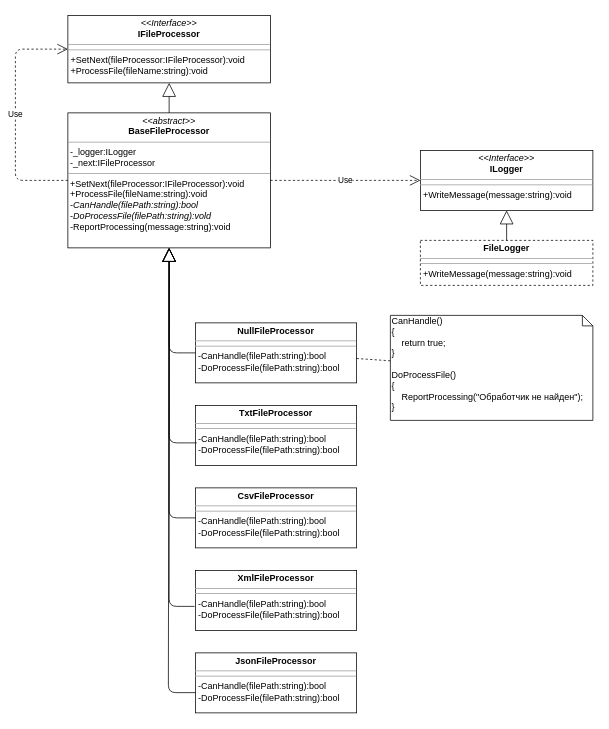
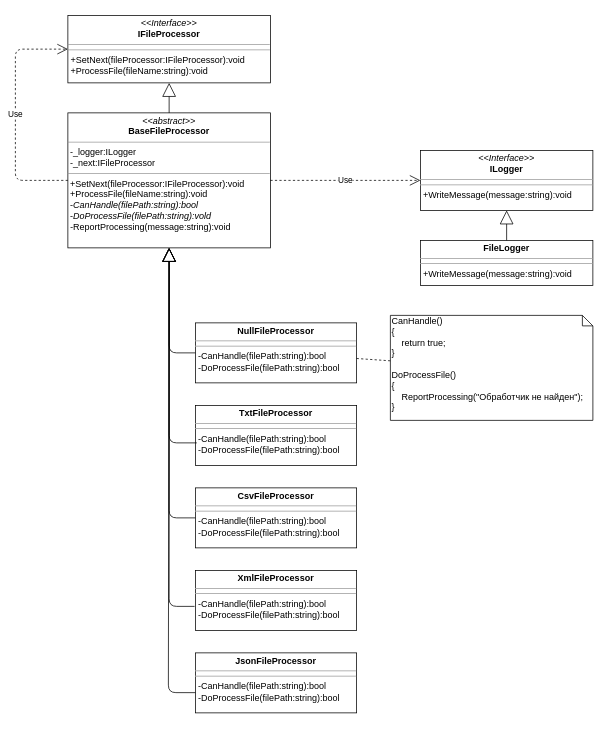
node "FileLogger +WriteMessage(message:string):void": style dashed -> solid
